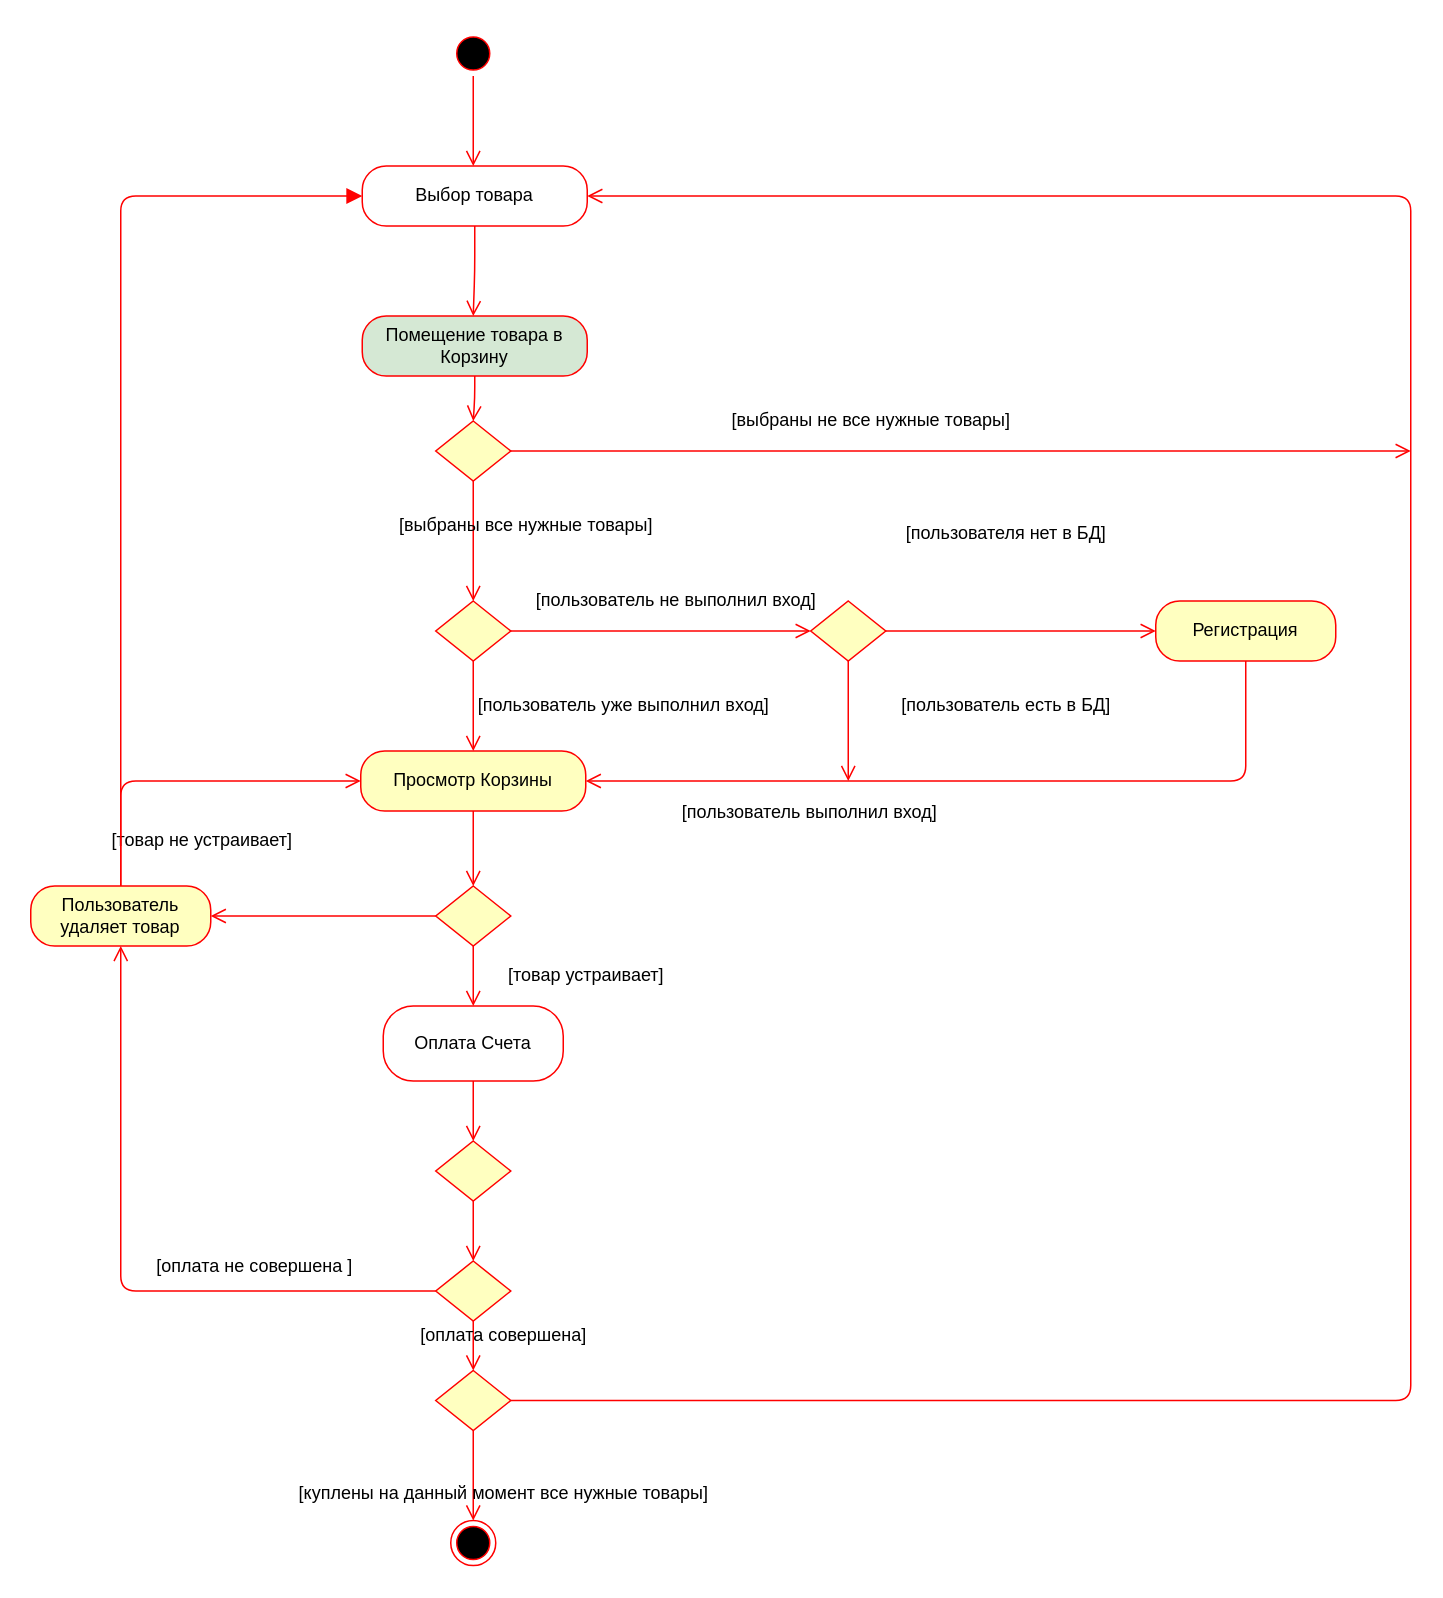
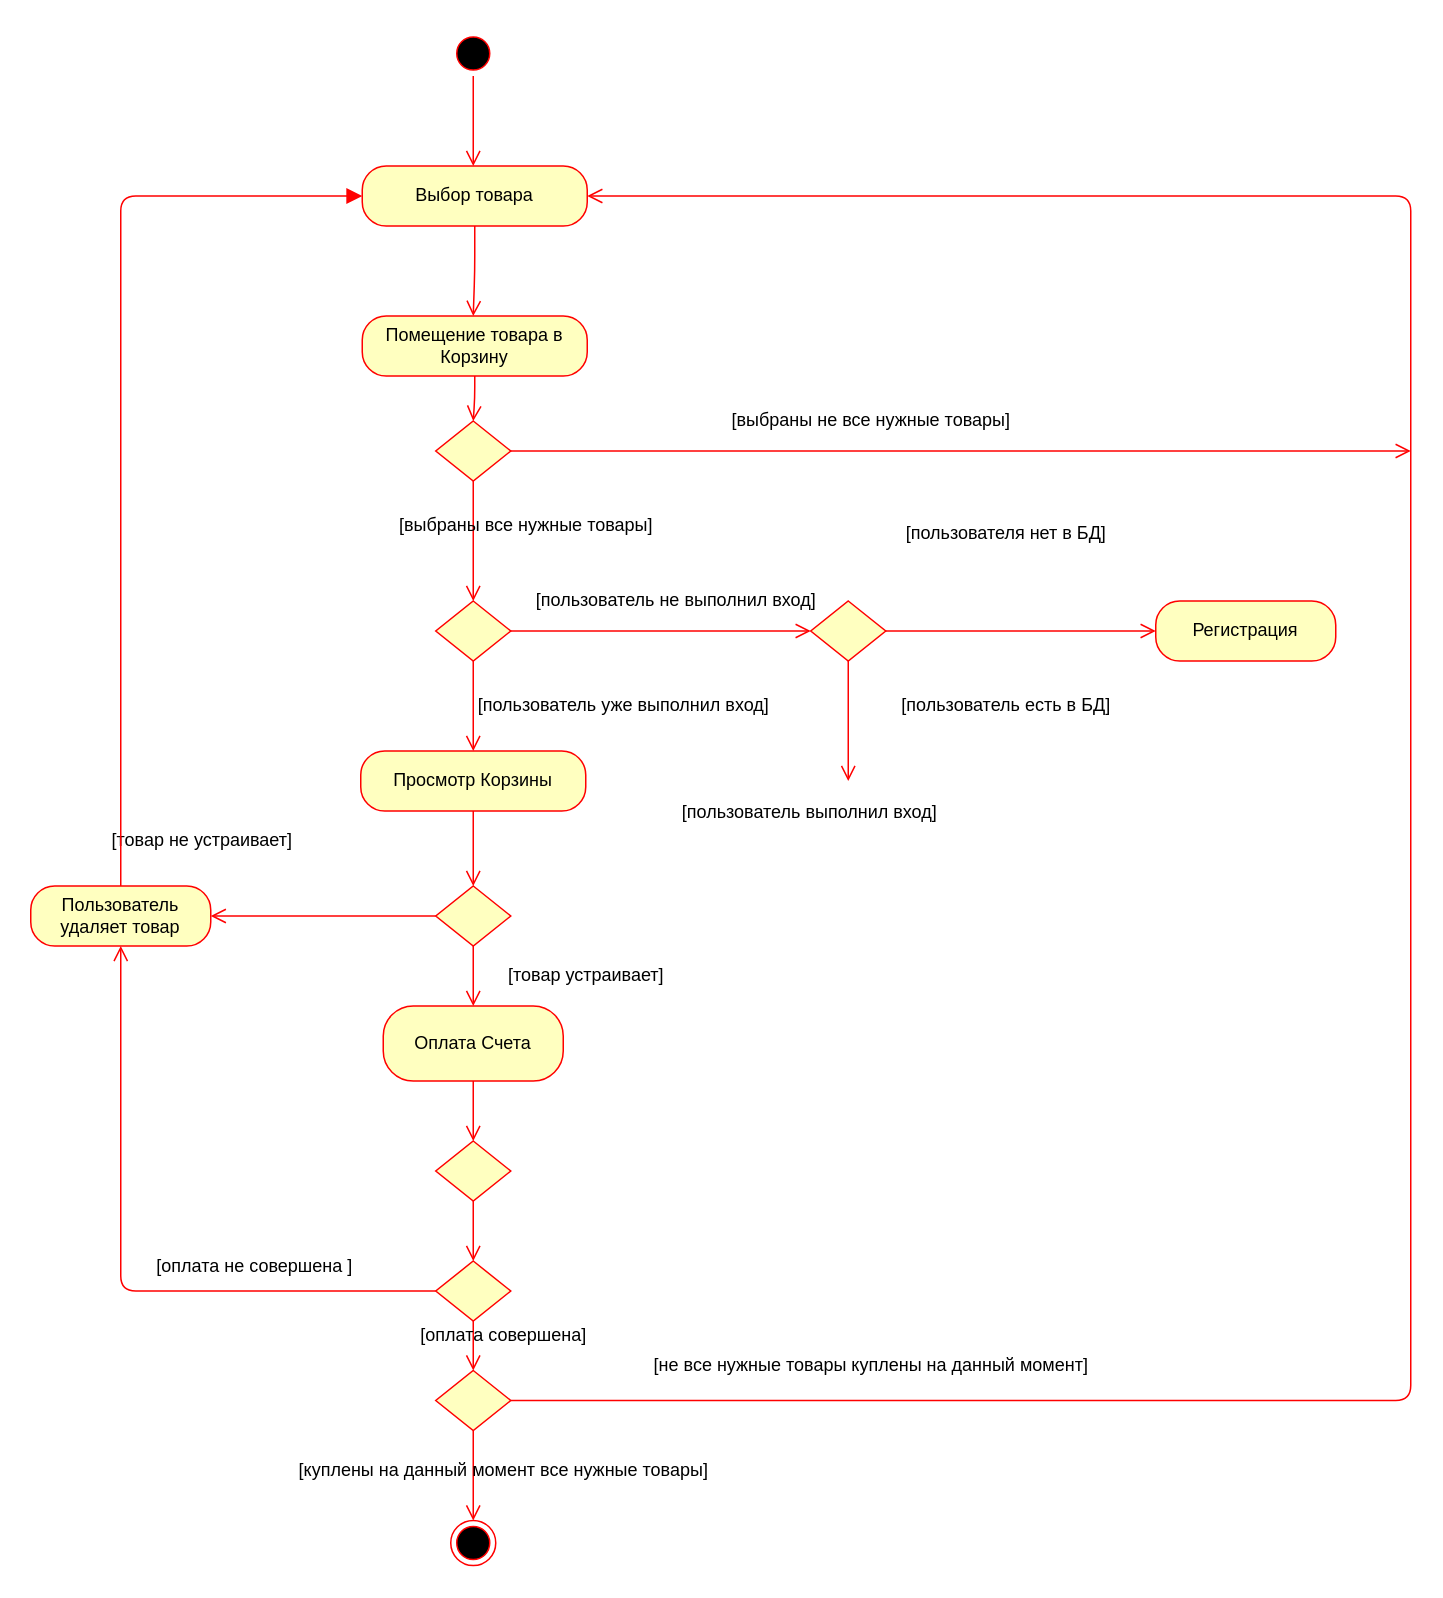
node "Выбор товара": fillcolor #ffffff -> #ffffc0
node "Помещение товара в Корзину": fillcolor #d5e8d4 -> #ffffc0
edge "Пользователь удаляет товар" -> "Просмотр Корзины": removed
edge "Регистрация" -> "Просмотр Корзины": removed
node "Оплата Счета": fillcolor #ffffff -> #ffffc0
node "[не все нужные товары куплены на данный момент]": added
node "[куплены на данный момент все нужные товары]": moved (503, 1493) -> (503, 1471)
